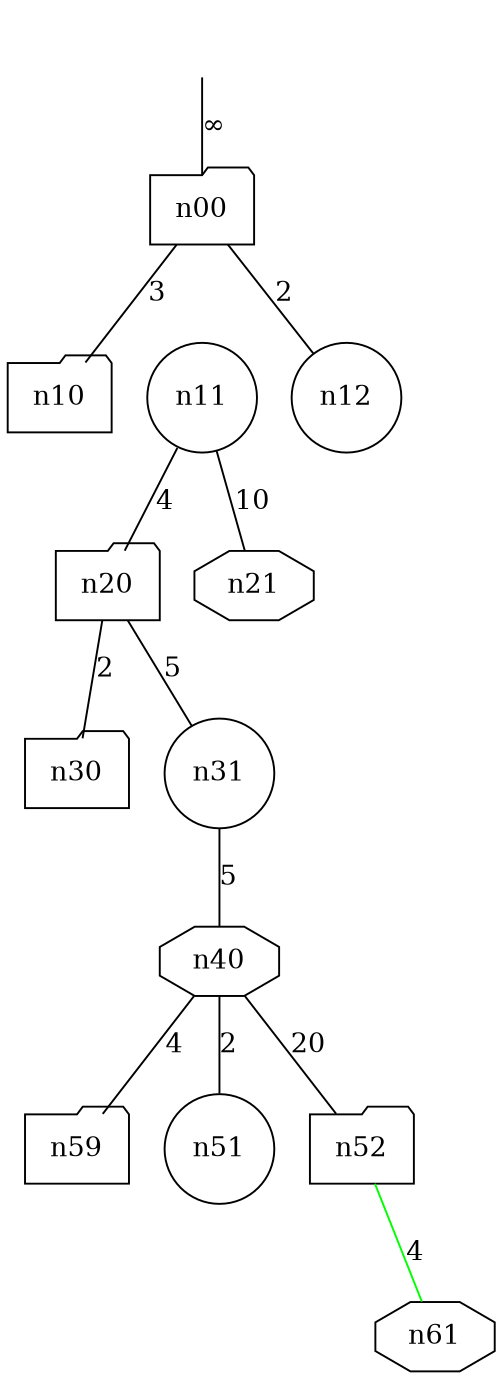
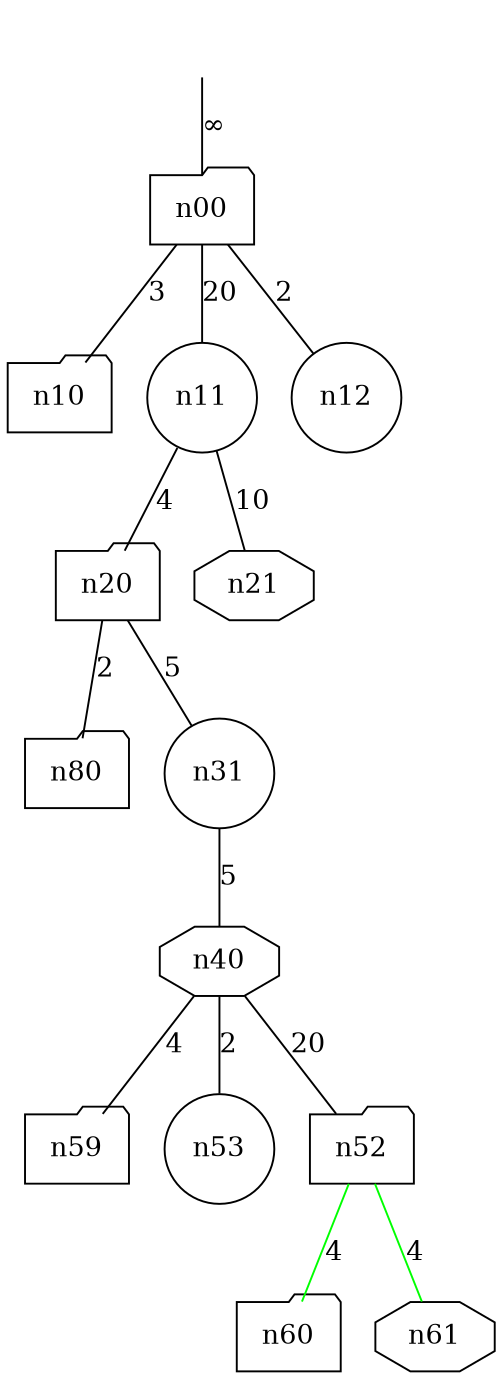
edge "n00" -- "n11": added, label "20"
node "n30": label "n30" -> "n80"
node "n51": label "n51" -> "n53"
node "n60": added
